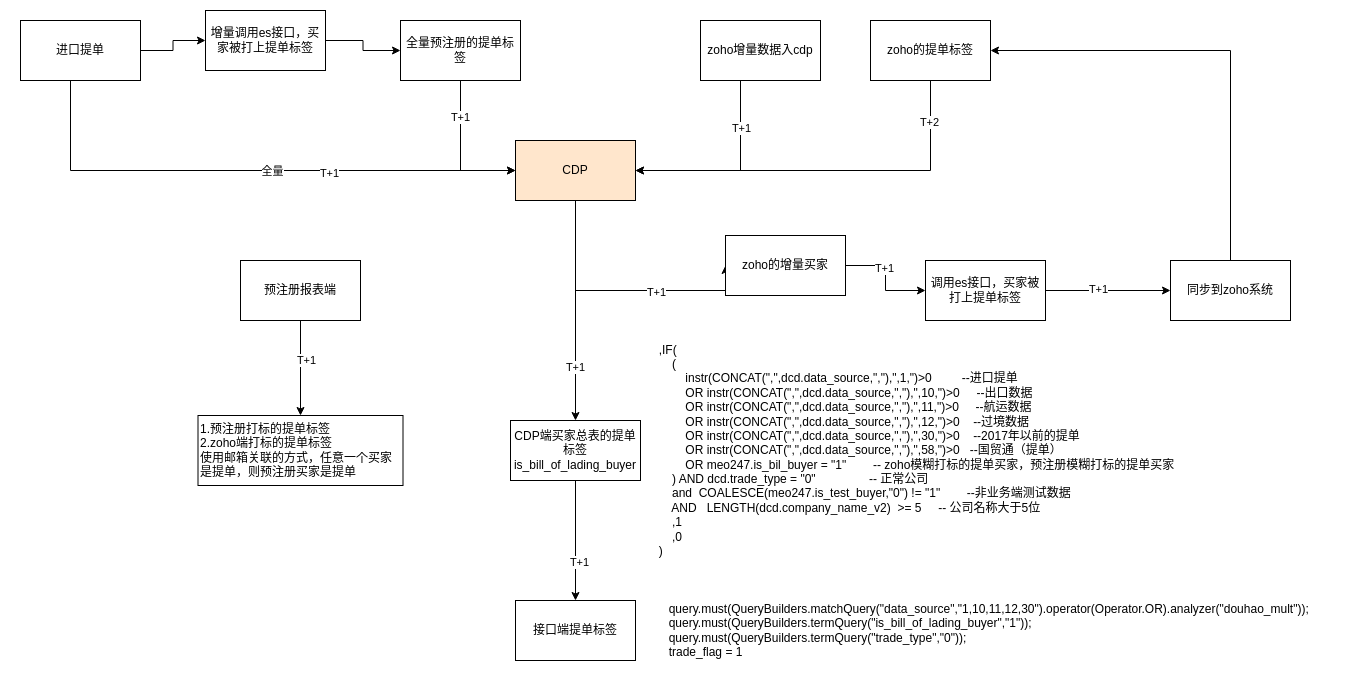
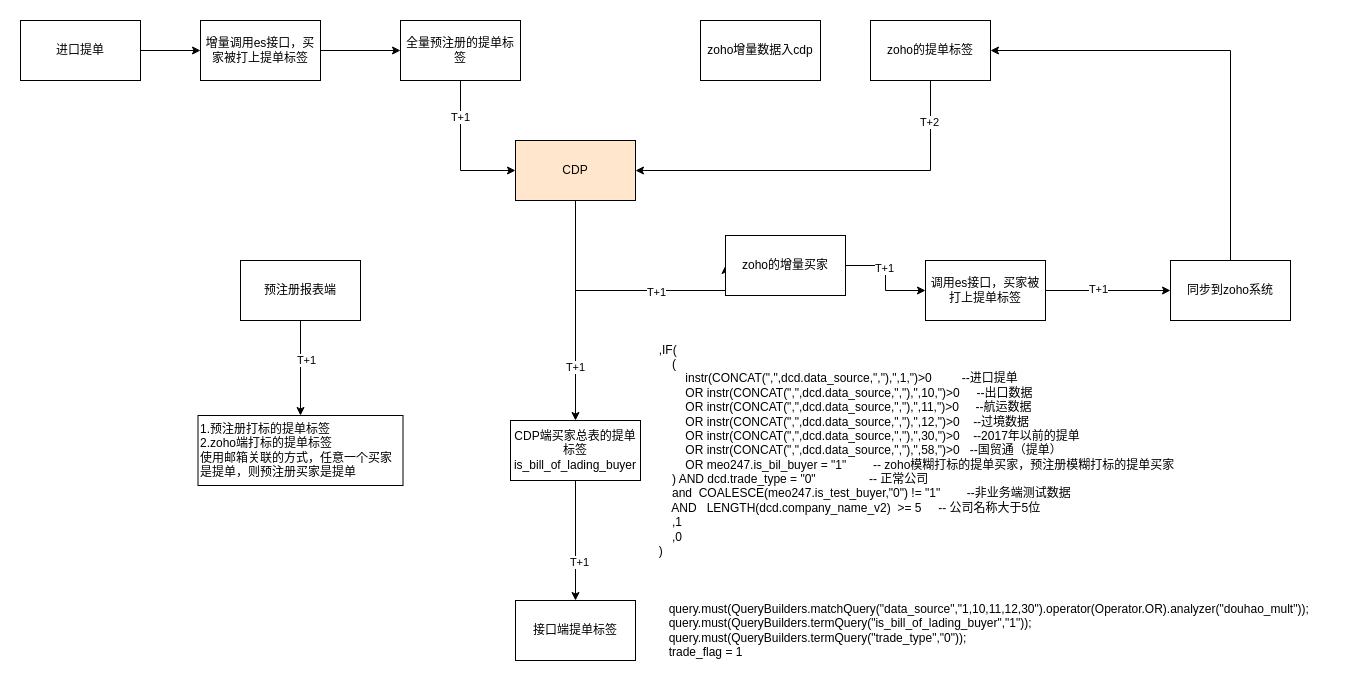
node "增量调用es接口，买家被打上提单标签": moved (266, 41) -> (261, 51)
edge "zoho增量数据入cdp" -> "CDP": removed, label "T+1"
edge "进口提单" -> "CDP": removed, labels "全量", "T+1"
